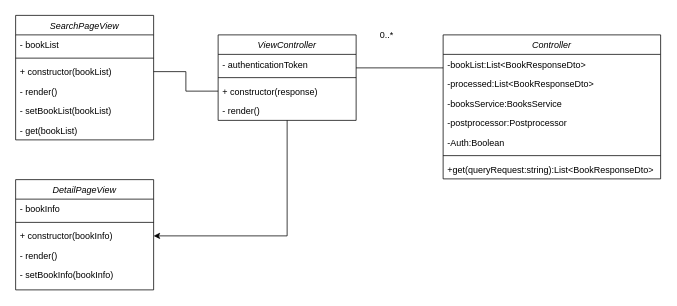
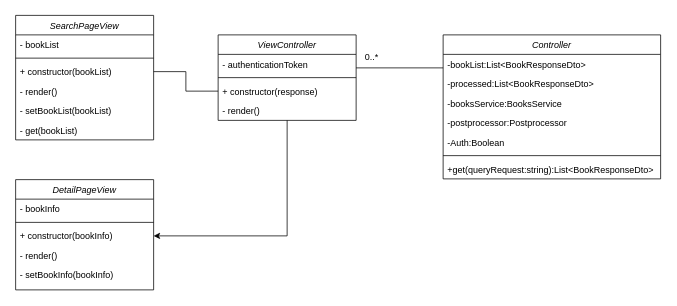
node "0..*": moved (387, 35) -> (372, 57)
